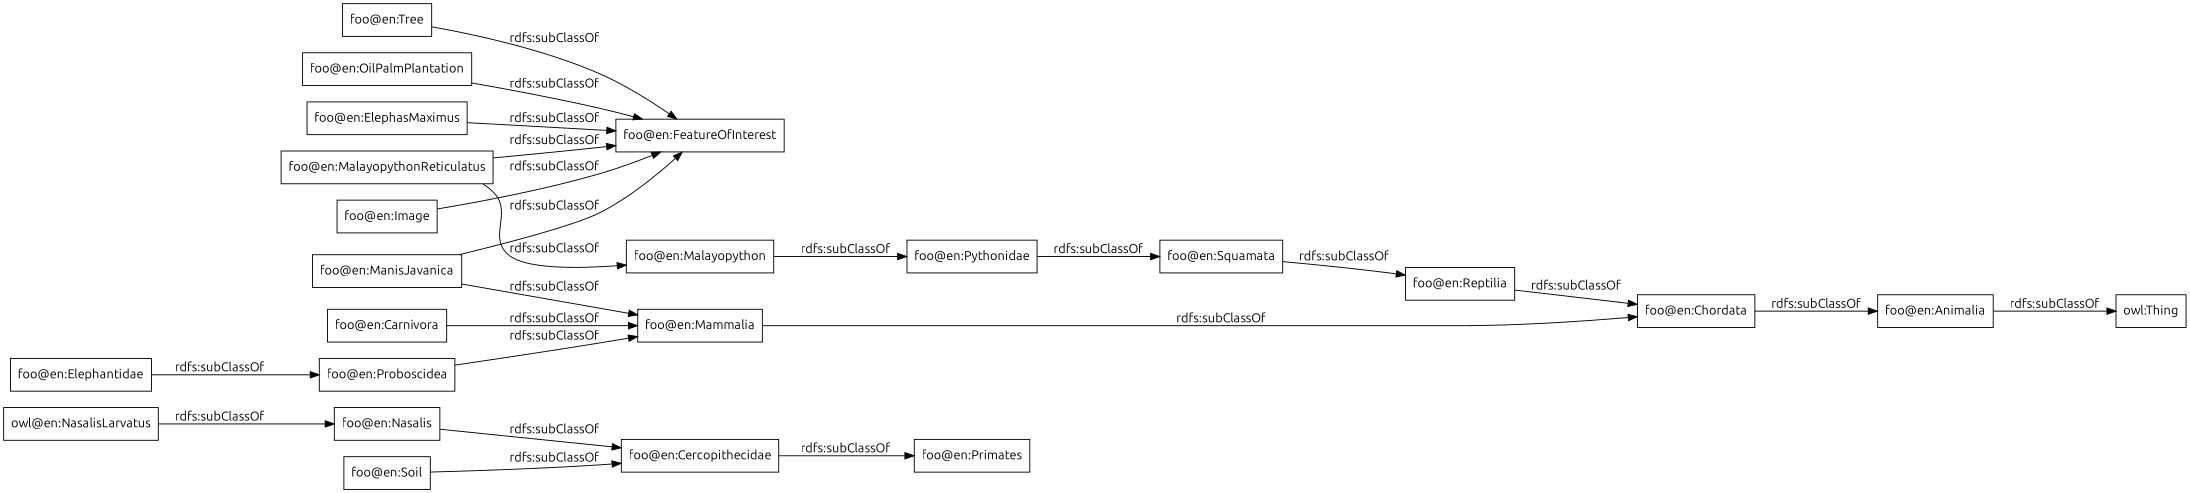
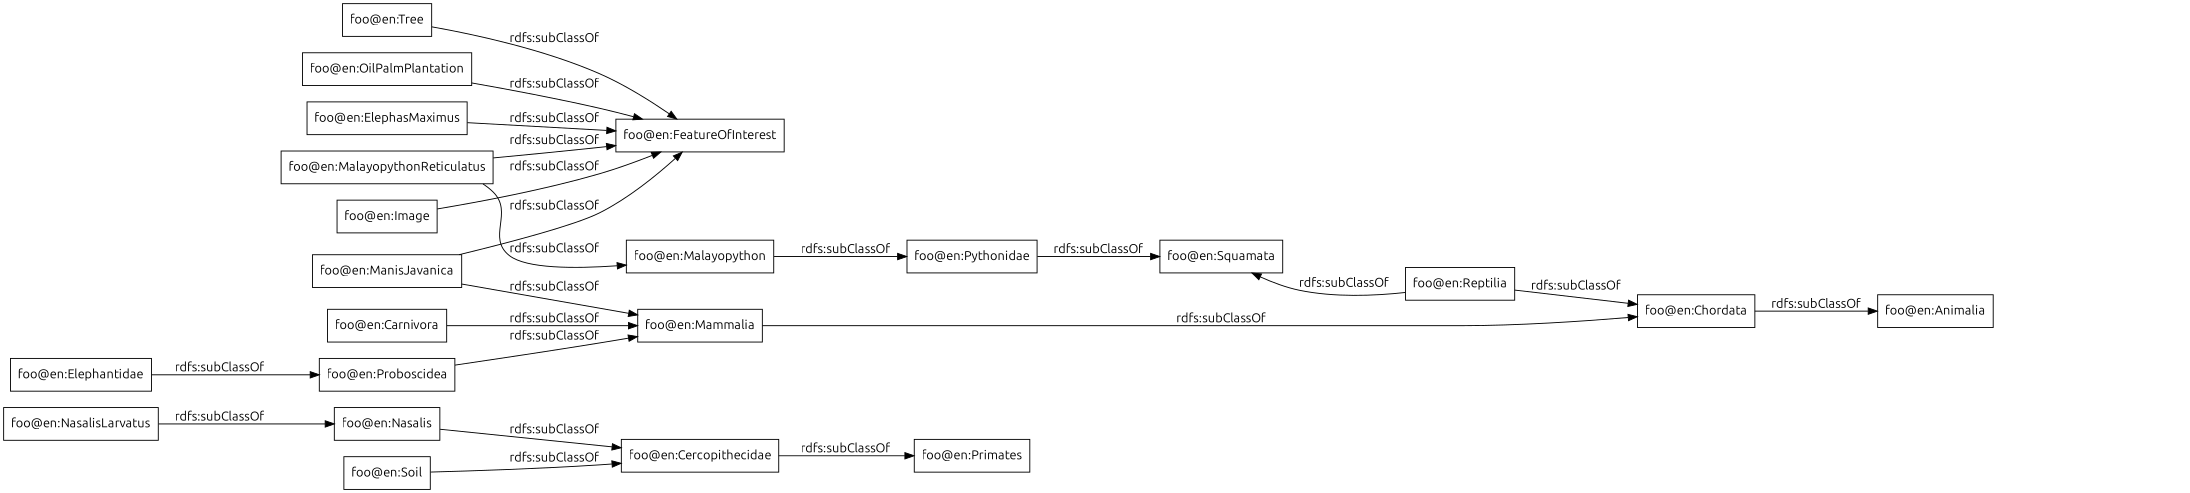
edge "foo@en:Squamata" -> "foo@en:Reptilia": reversed
node "owl:Thing": removed
node "owl@en:NasalisLarvatus": label "owl@en:NasalisLarvatus" -> "foo@en:NasalisLarvatus"
